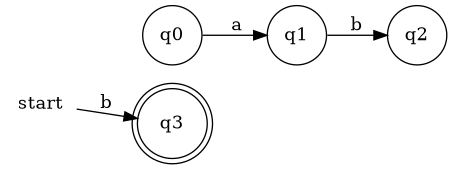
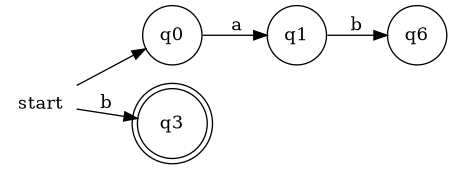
node "q2": label "q2" -> "q6"
edge "start" -> "q0": added
